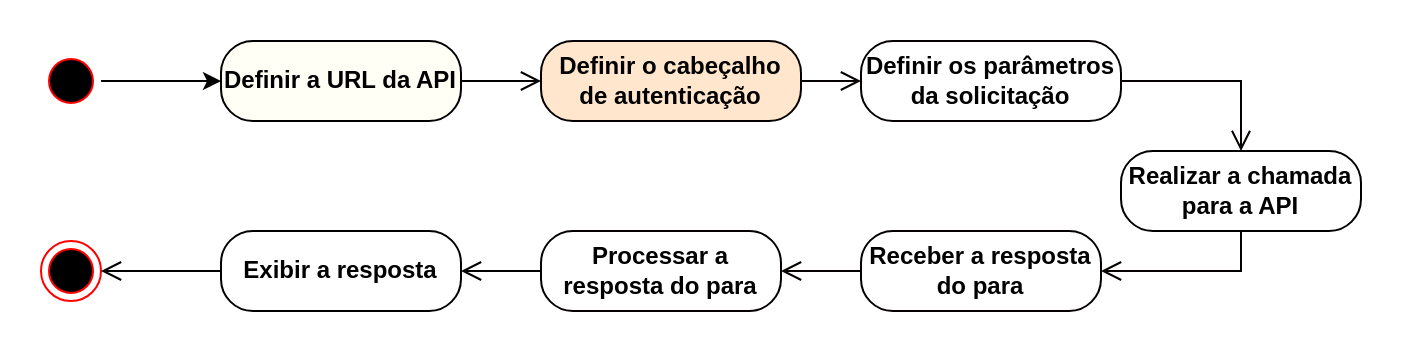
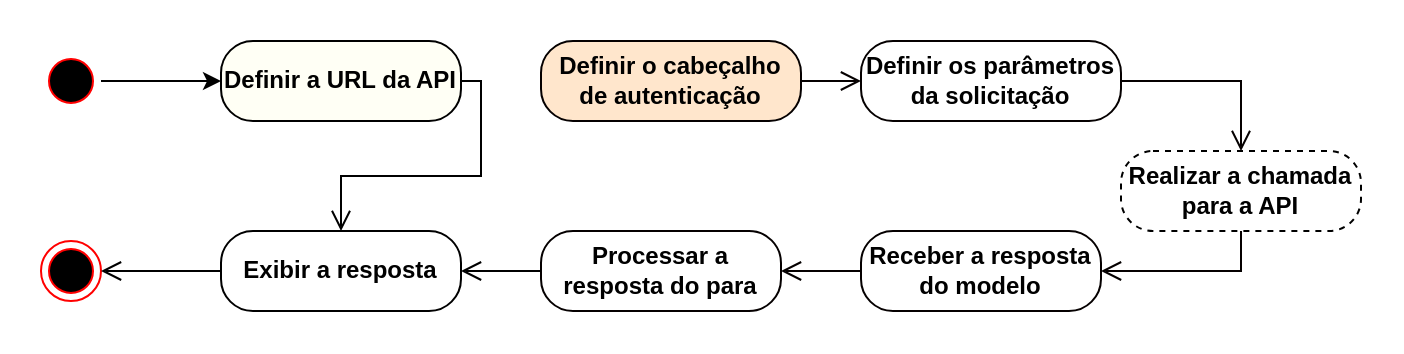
edge "Definir a URL da API" -> "Definir o cabeçalho de autenticação": now "Definir a URL da API" -> "Exibir a resposta"
node "Realizar a chamada para a API": style solid -> dashed
node "Receber a resposta do para": label "Receber a resposta do para" -> "Receber a resposta do modelo"
